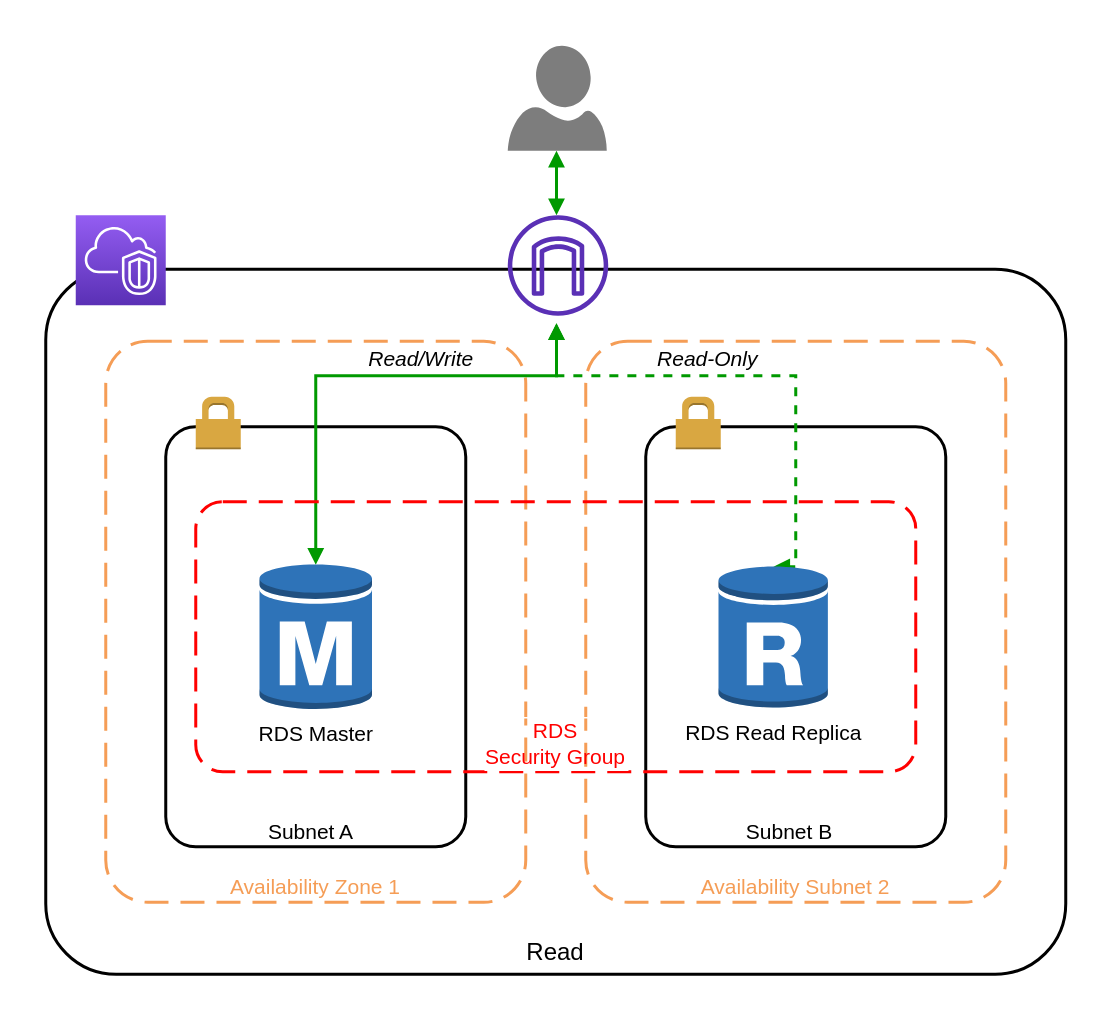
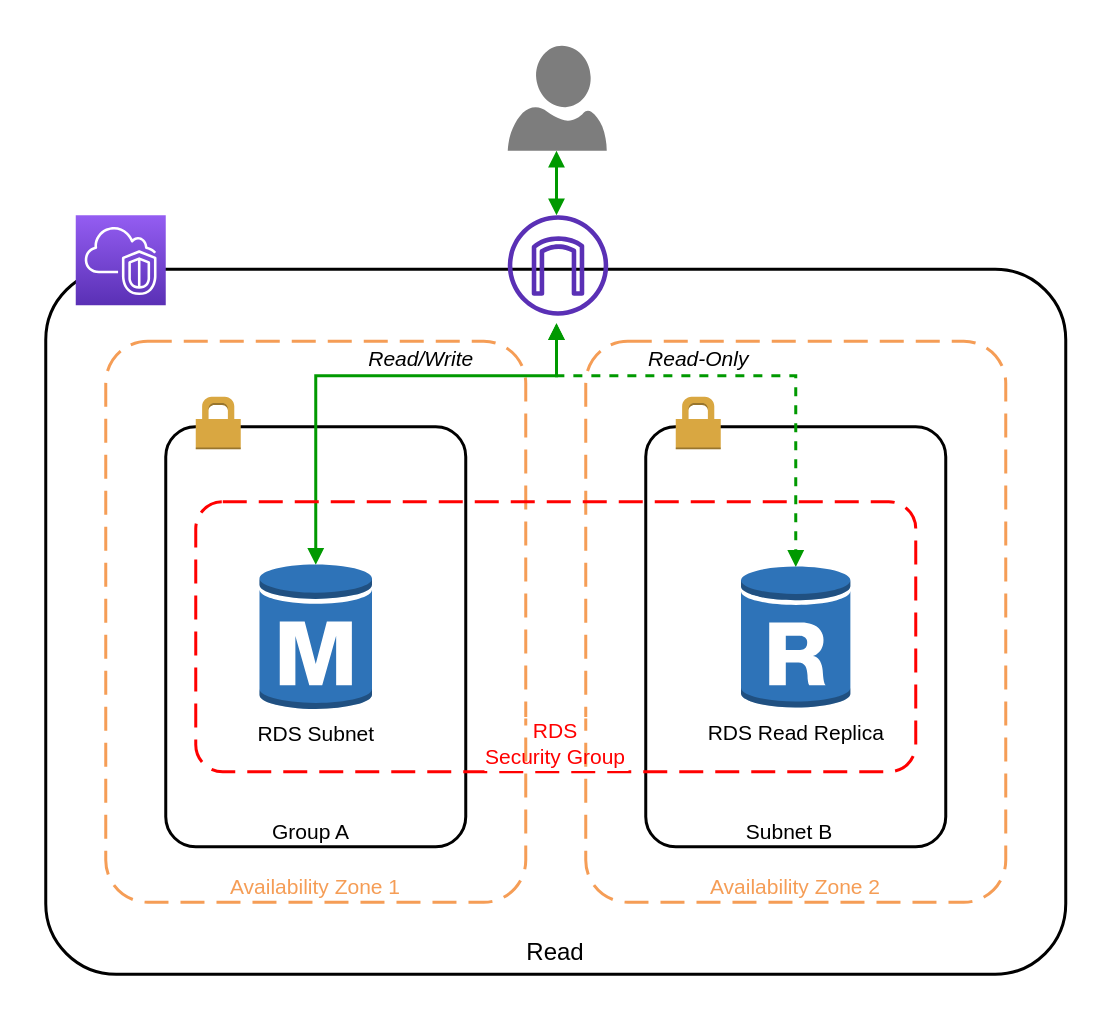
node "RDS Read Replica": moved (773, 637) -> (796, 637)
node "RDS Master": label "RDS Master" -> "RDS Subnet"
node "Subnet A": label "Subnet A" -> "Group A"
node "Availability Subnet 2": label "Availability Subnet 2" -> "Availability Zone 2"
